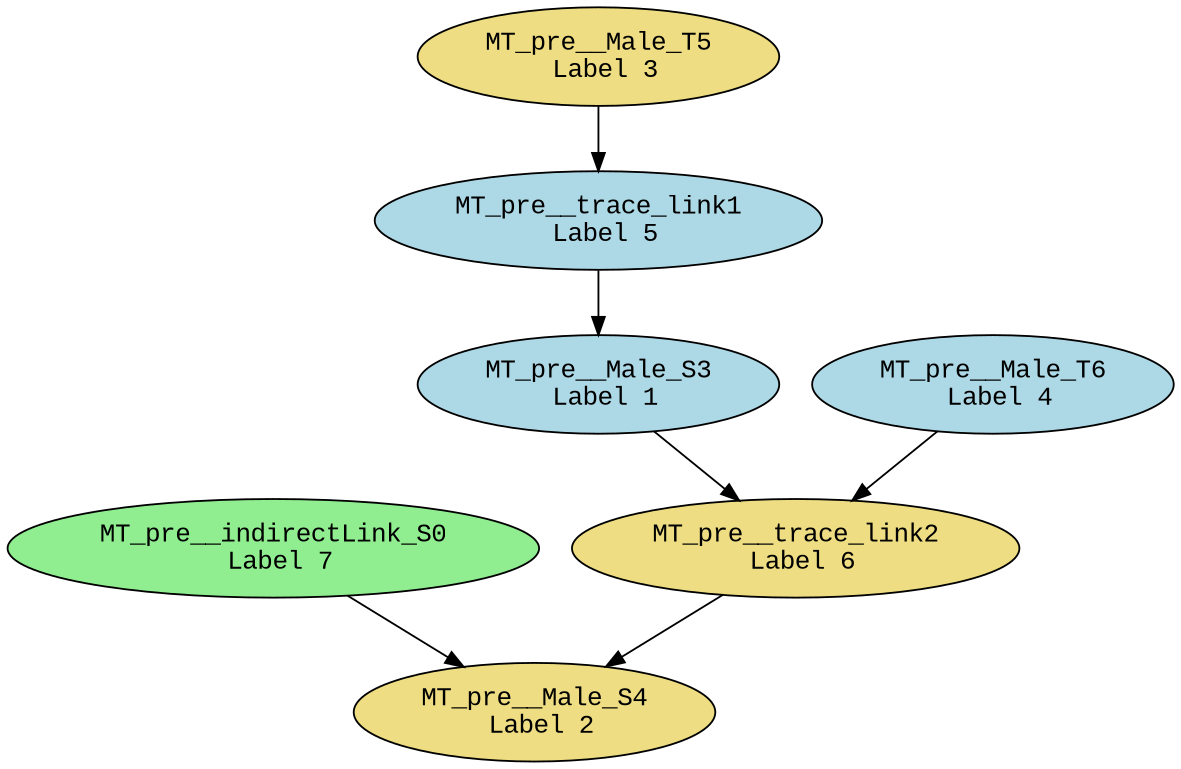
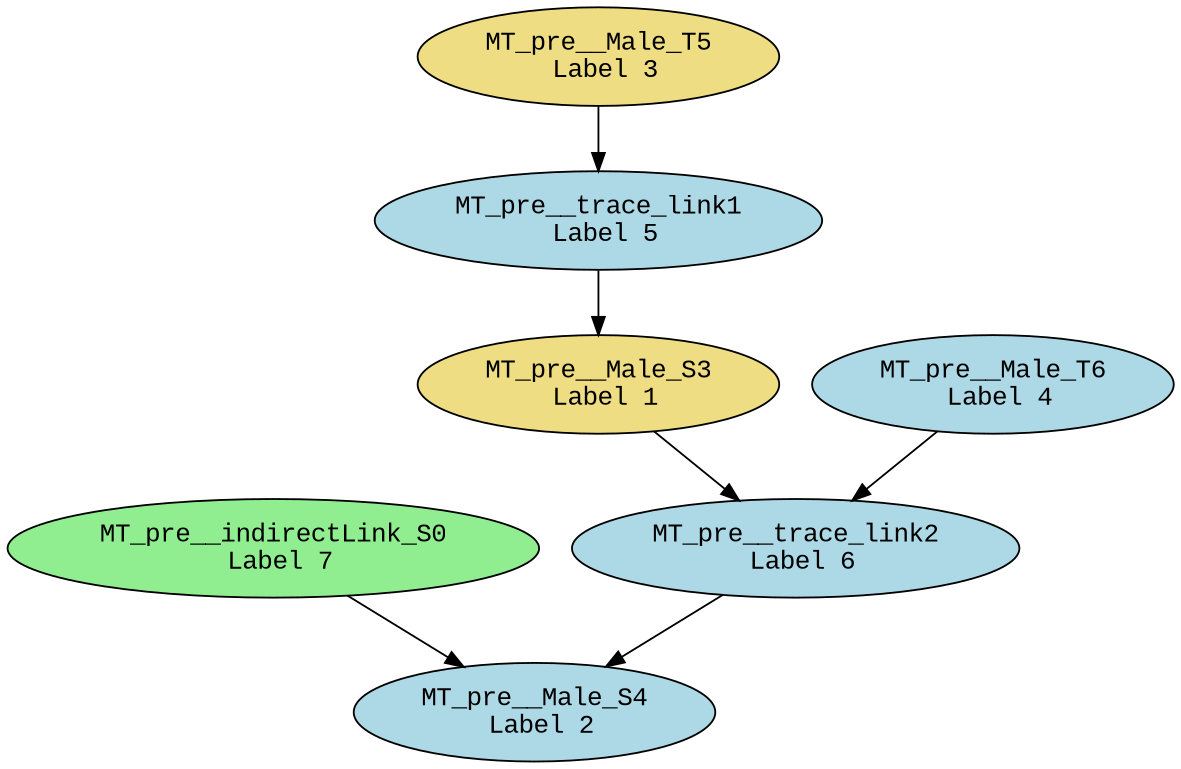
node "MT_pre__Male_S3 Label 1": fillcolor lightblue -> lightgoldenrod
node "MT_pre__trace_link2 Label 6": fillcolor lightgoldenrod -> lightblue
node "MT_pre__Male_S4 Label 2": fillcolor lightgoldenrod -> lightblue
